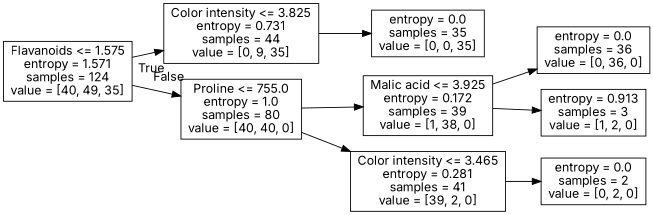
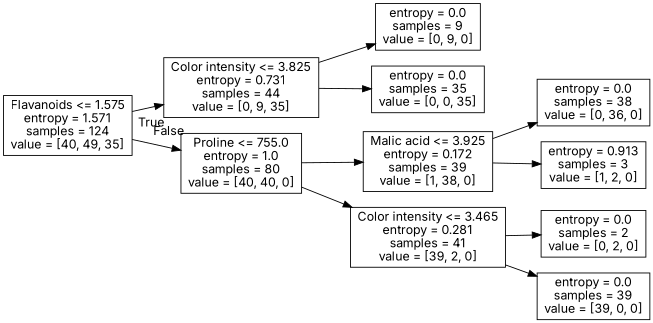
node "entropy = 0.0 samples = 9 value = [0, 9, 0]": added
node "entropy = 0.0 samples = 36 value = [0, 36, 0]": label "entropy = 0.0 samples = 36 value = [0, 36, 0]" -> "entropy = 0.0 samples = 38 value = [0, 36, 0]"
node "entropy = 0.0 samples = 39 value = [39, 0, 0]": added
